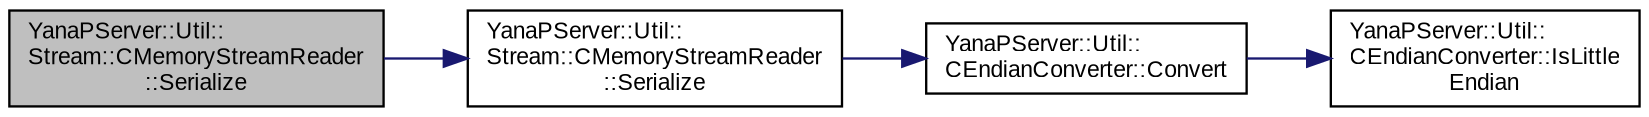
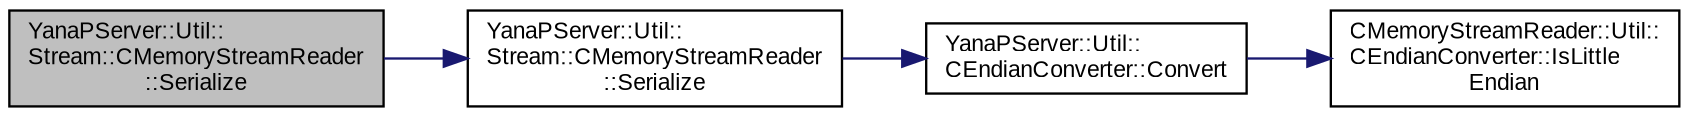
node "YanaPServer::Util:: CEndianConverter::IsLittle Endian": label "YanaPServer::Util:: CEndianConverter::IsLittle Endian" -> "CMemoryStreamReader::Util:: CEndianConverter::IsLittle Endian"
